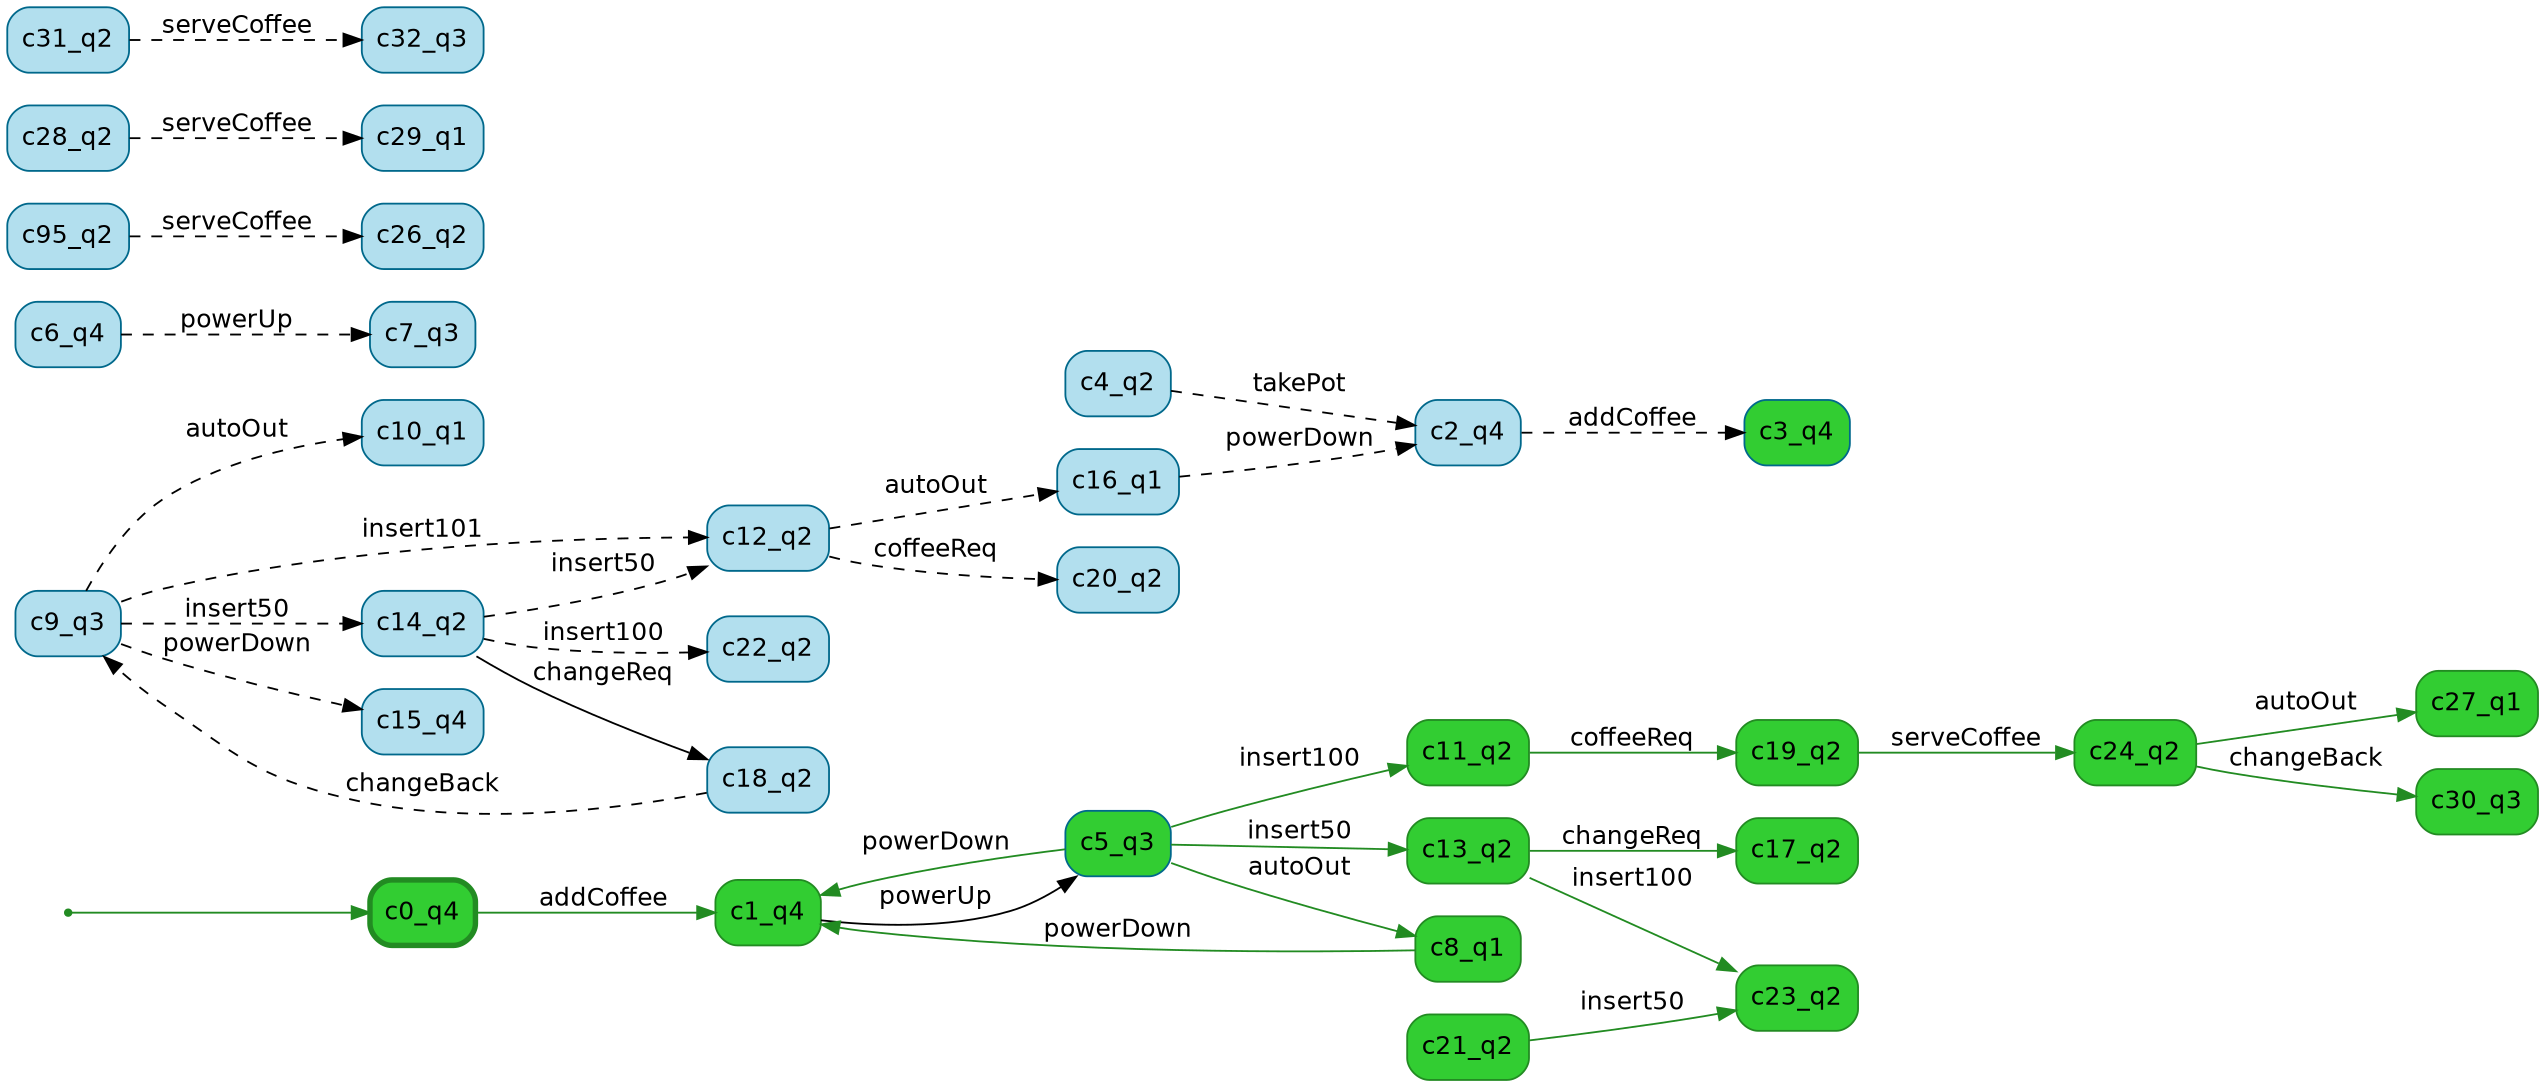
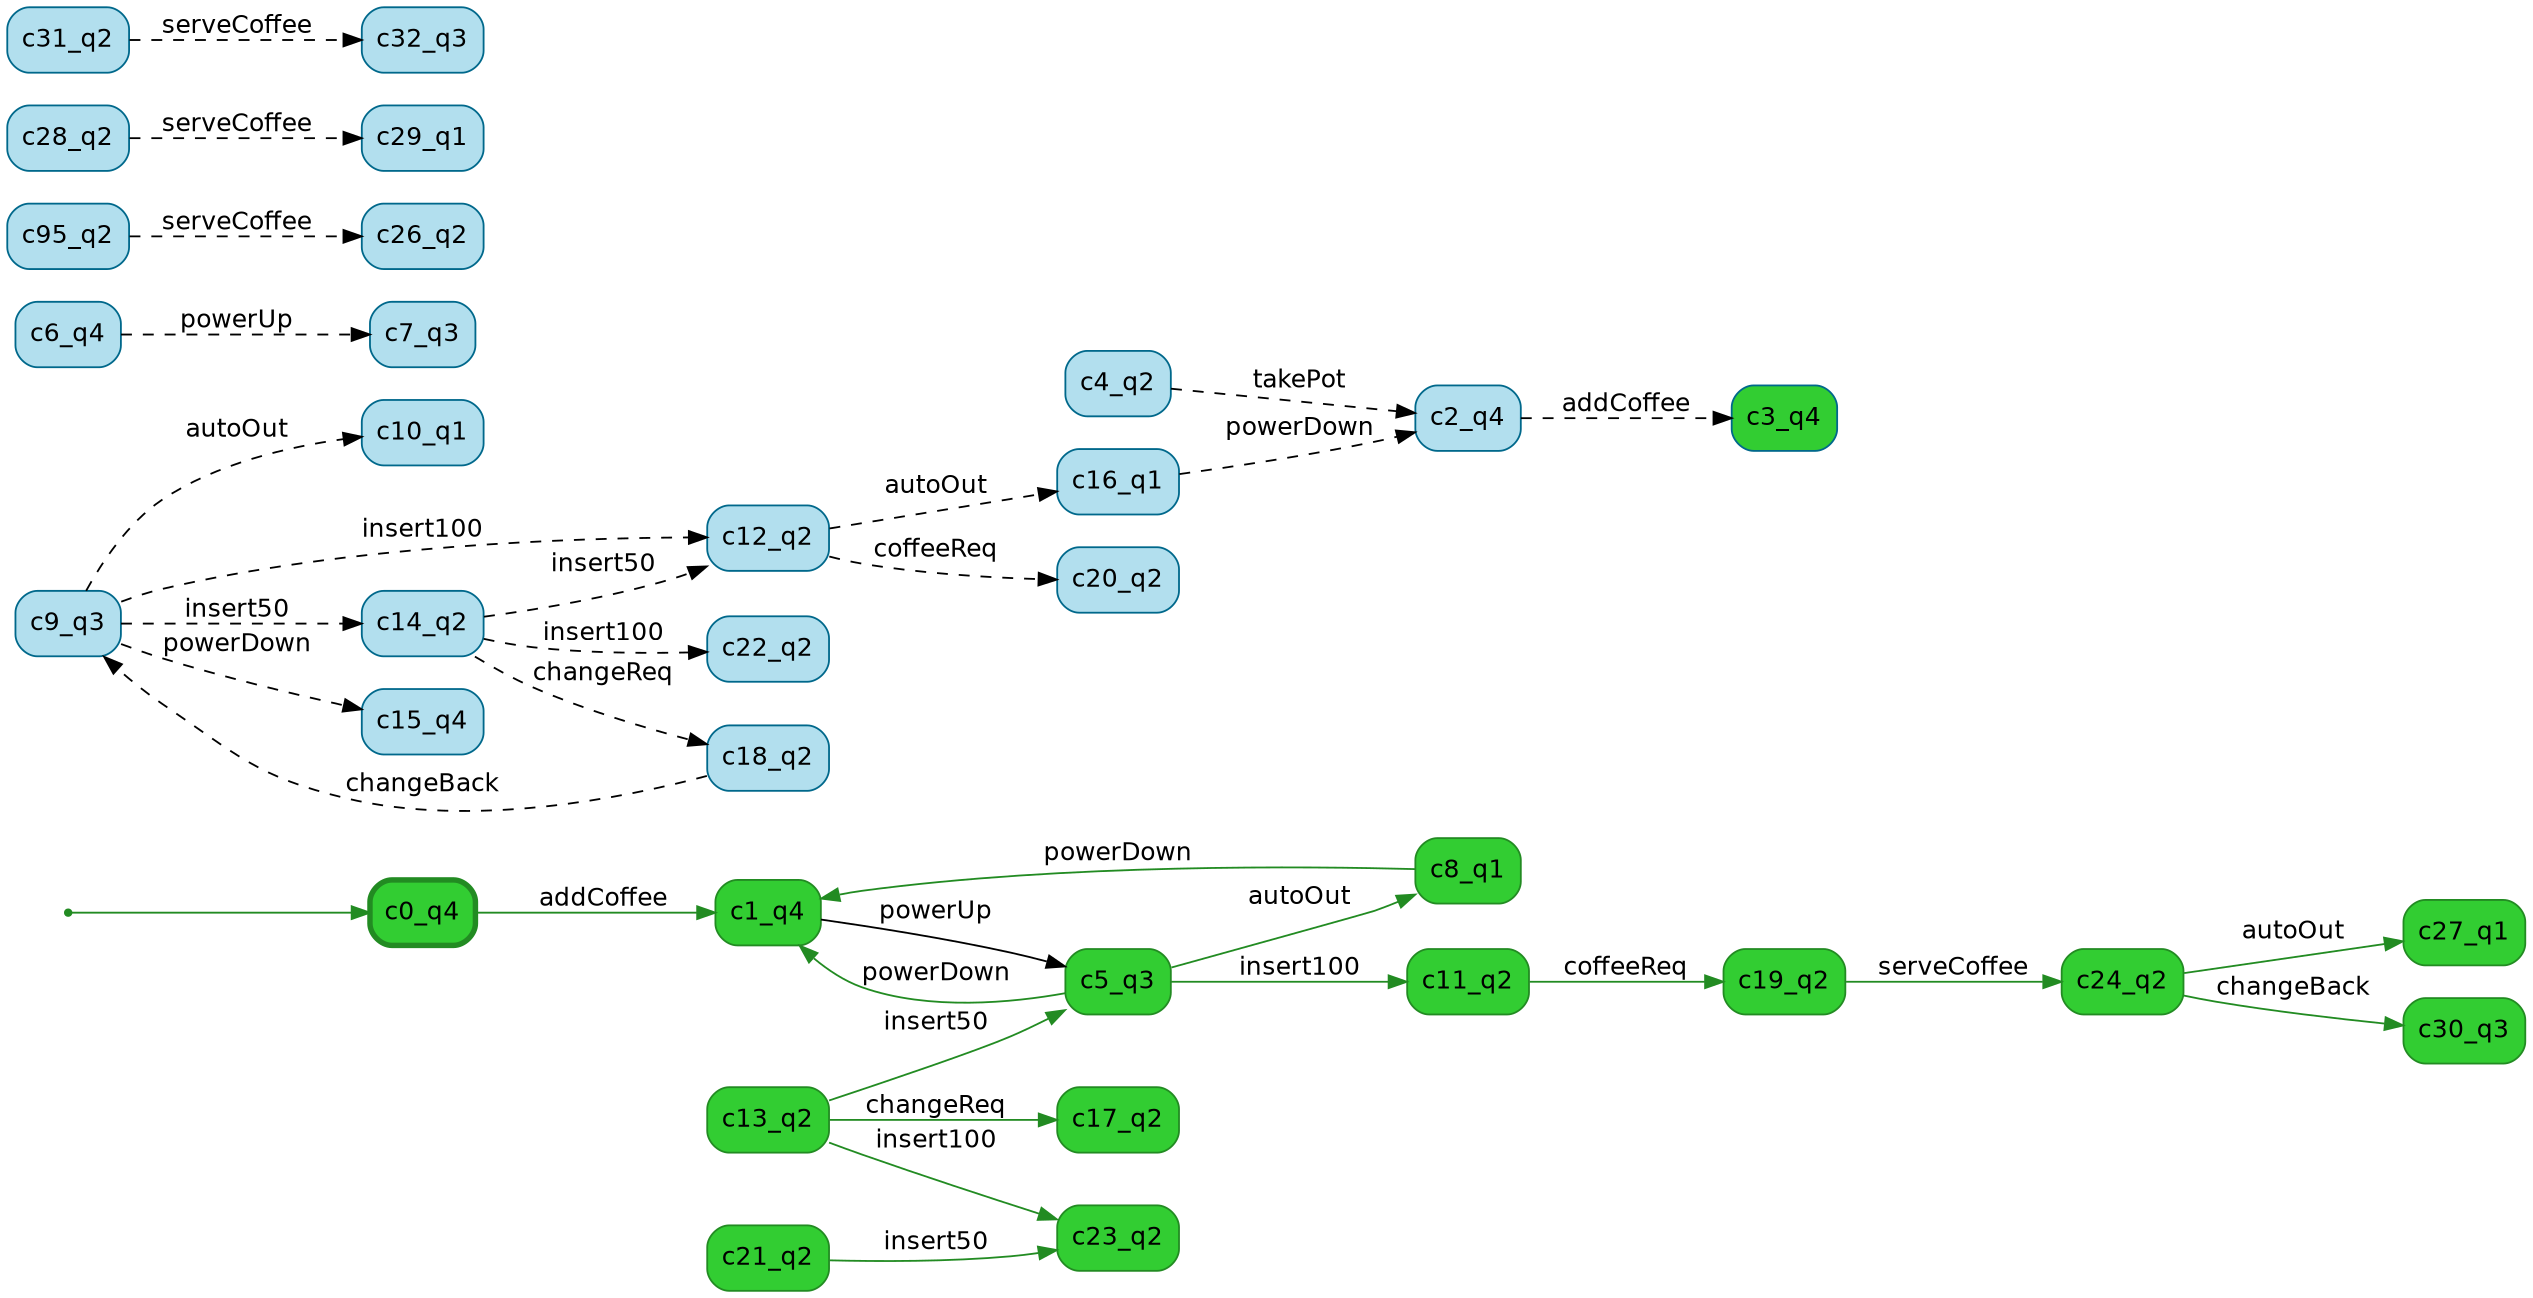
edge "c9_q3" -> "c12_q2": label "insert101" -> "insert100"
edge "c14_q2" -> "c18_q2": style solid -> dashed
node "c5_q3": color deepskyblue4 -> forestgreen
edge "c5_q3" -> "c13_q2": reversed
